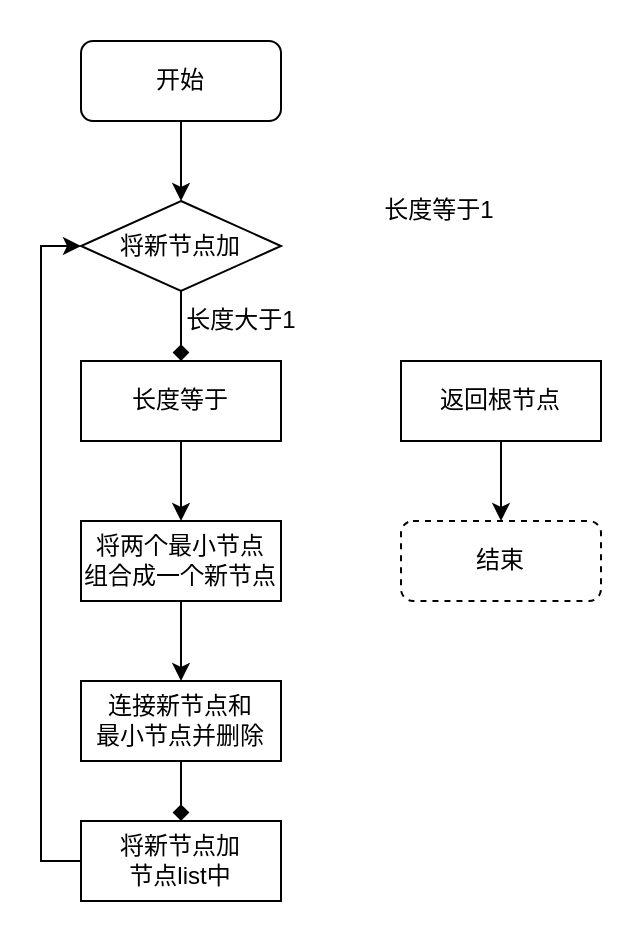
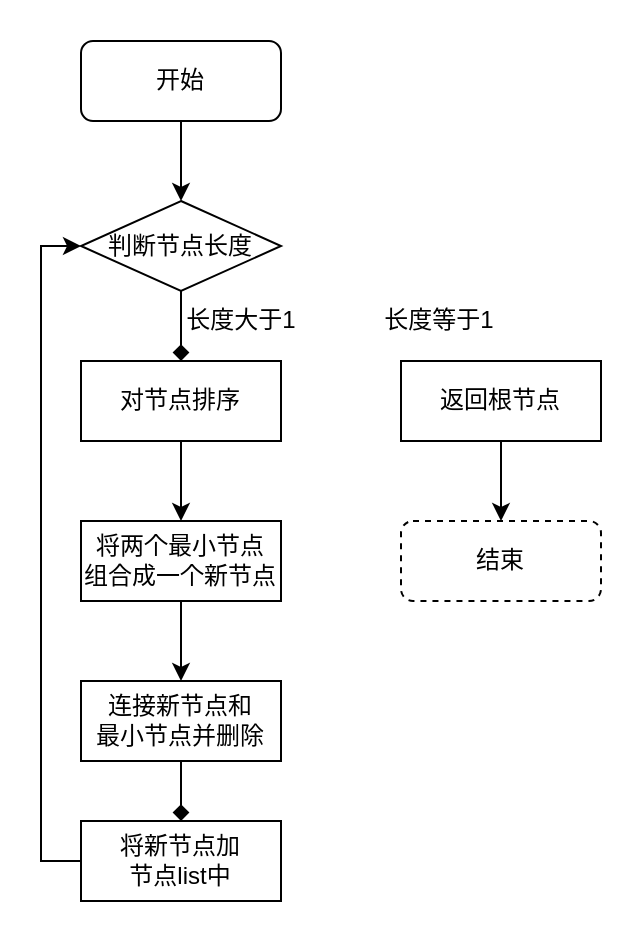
node "长度等于1": moved (439, 211) -> (439, 321)
node "将新节点加": label "将新节点加" -> "判断节点长度"
node "长度等于": label "长度等于" -> "对节点排序"
